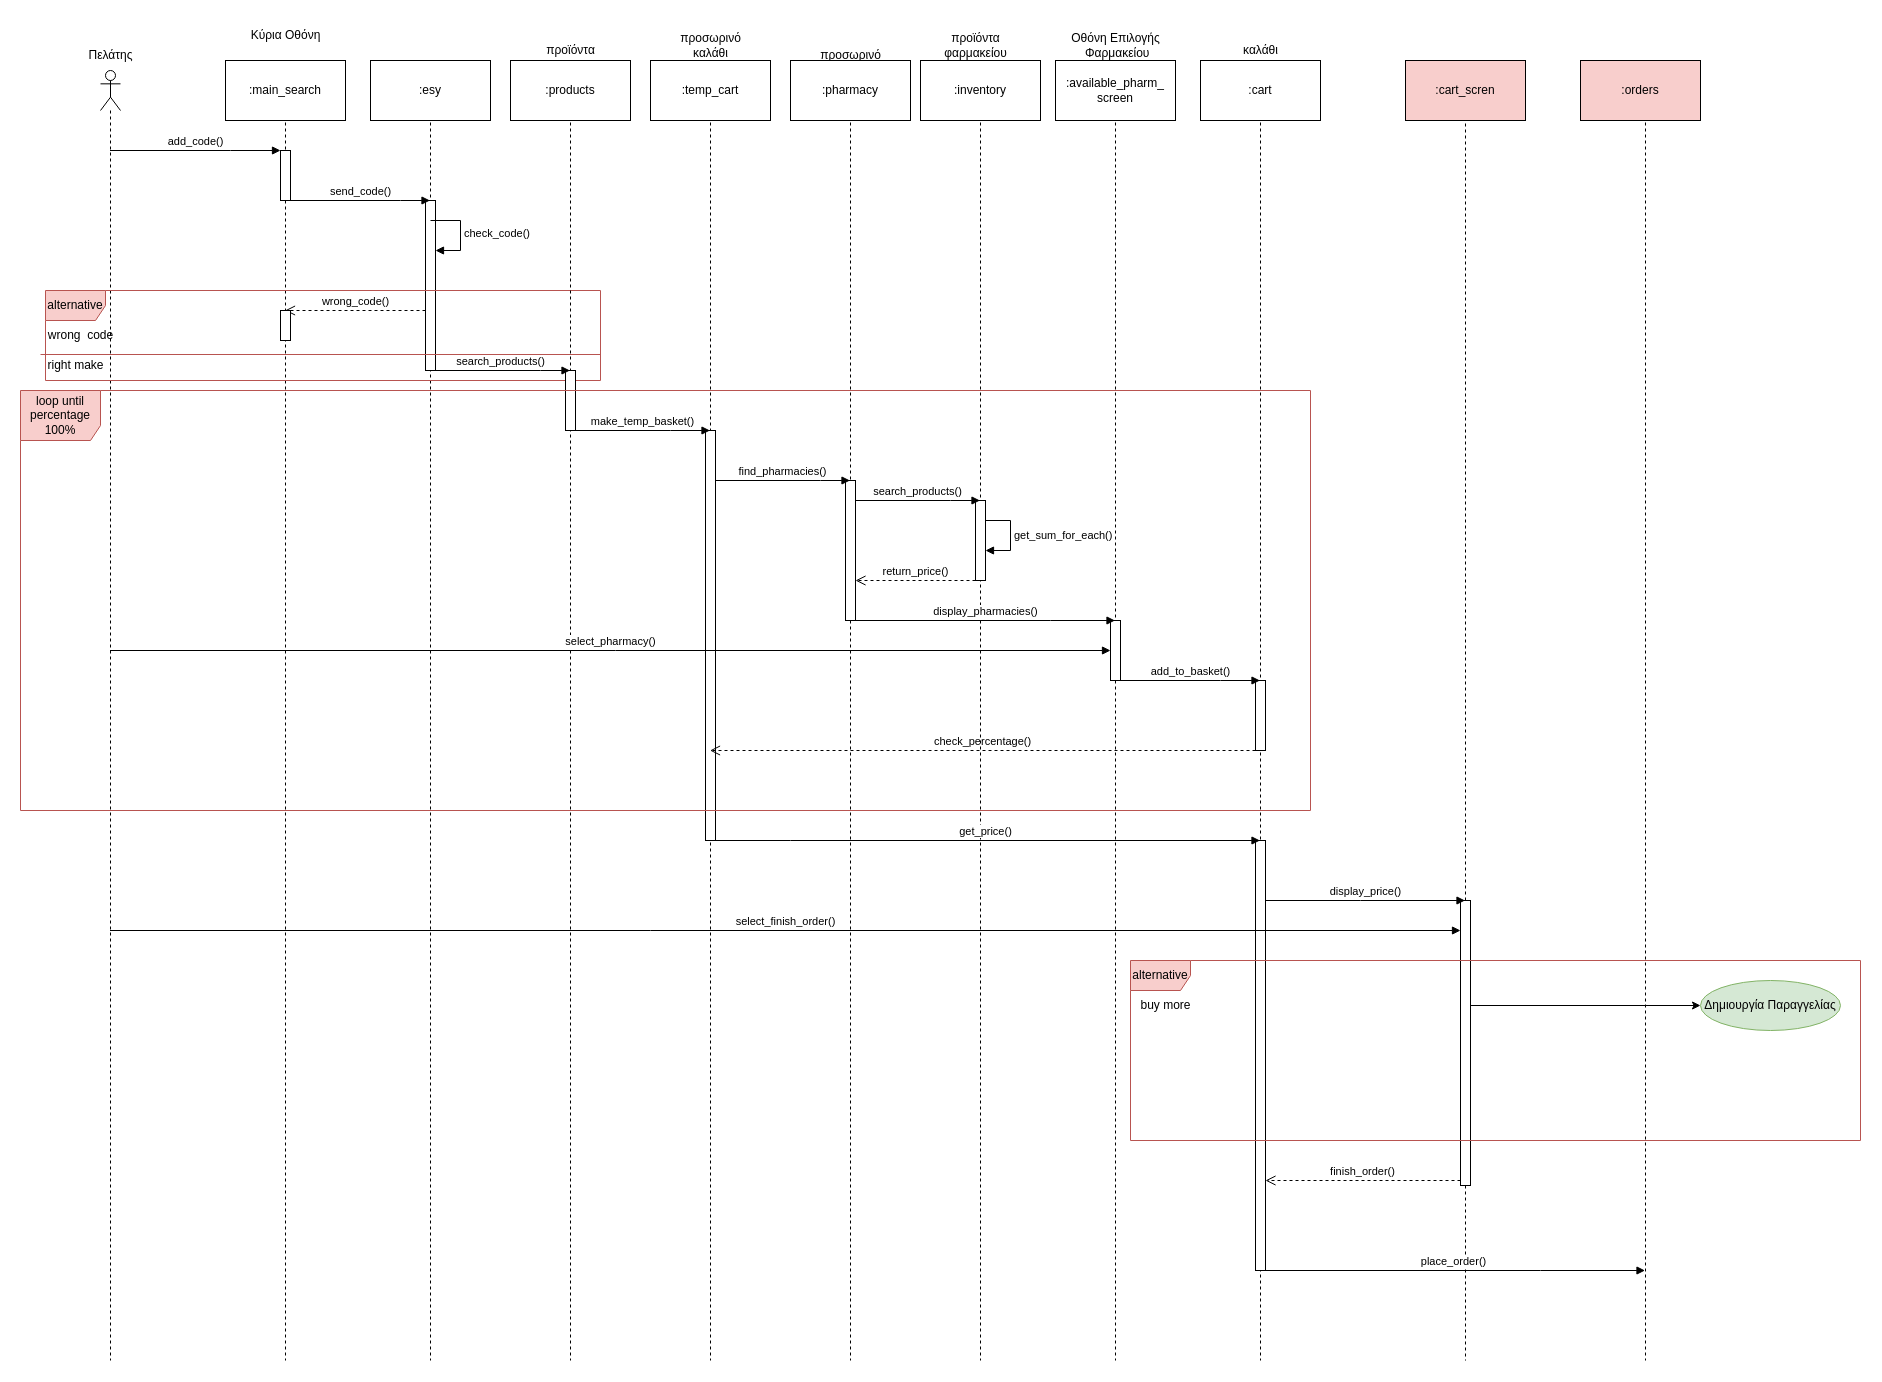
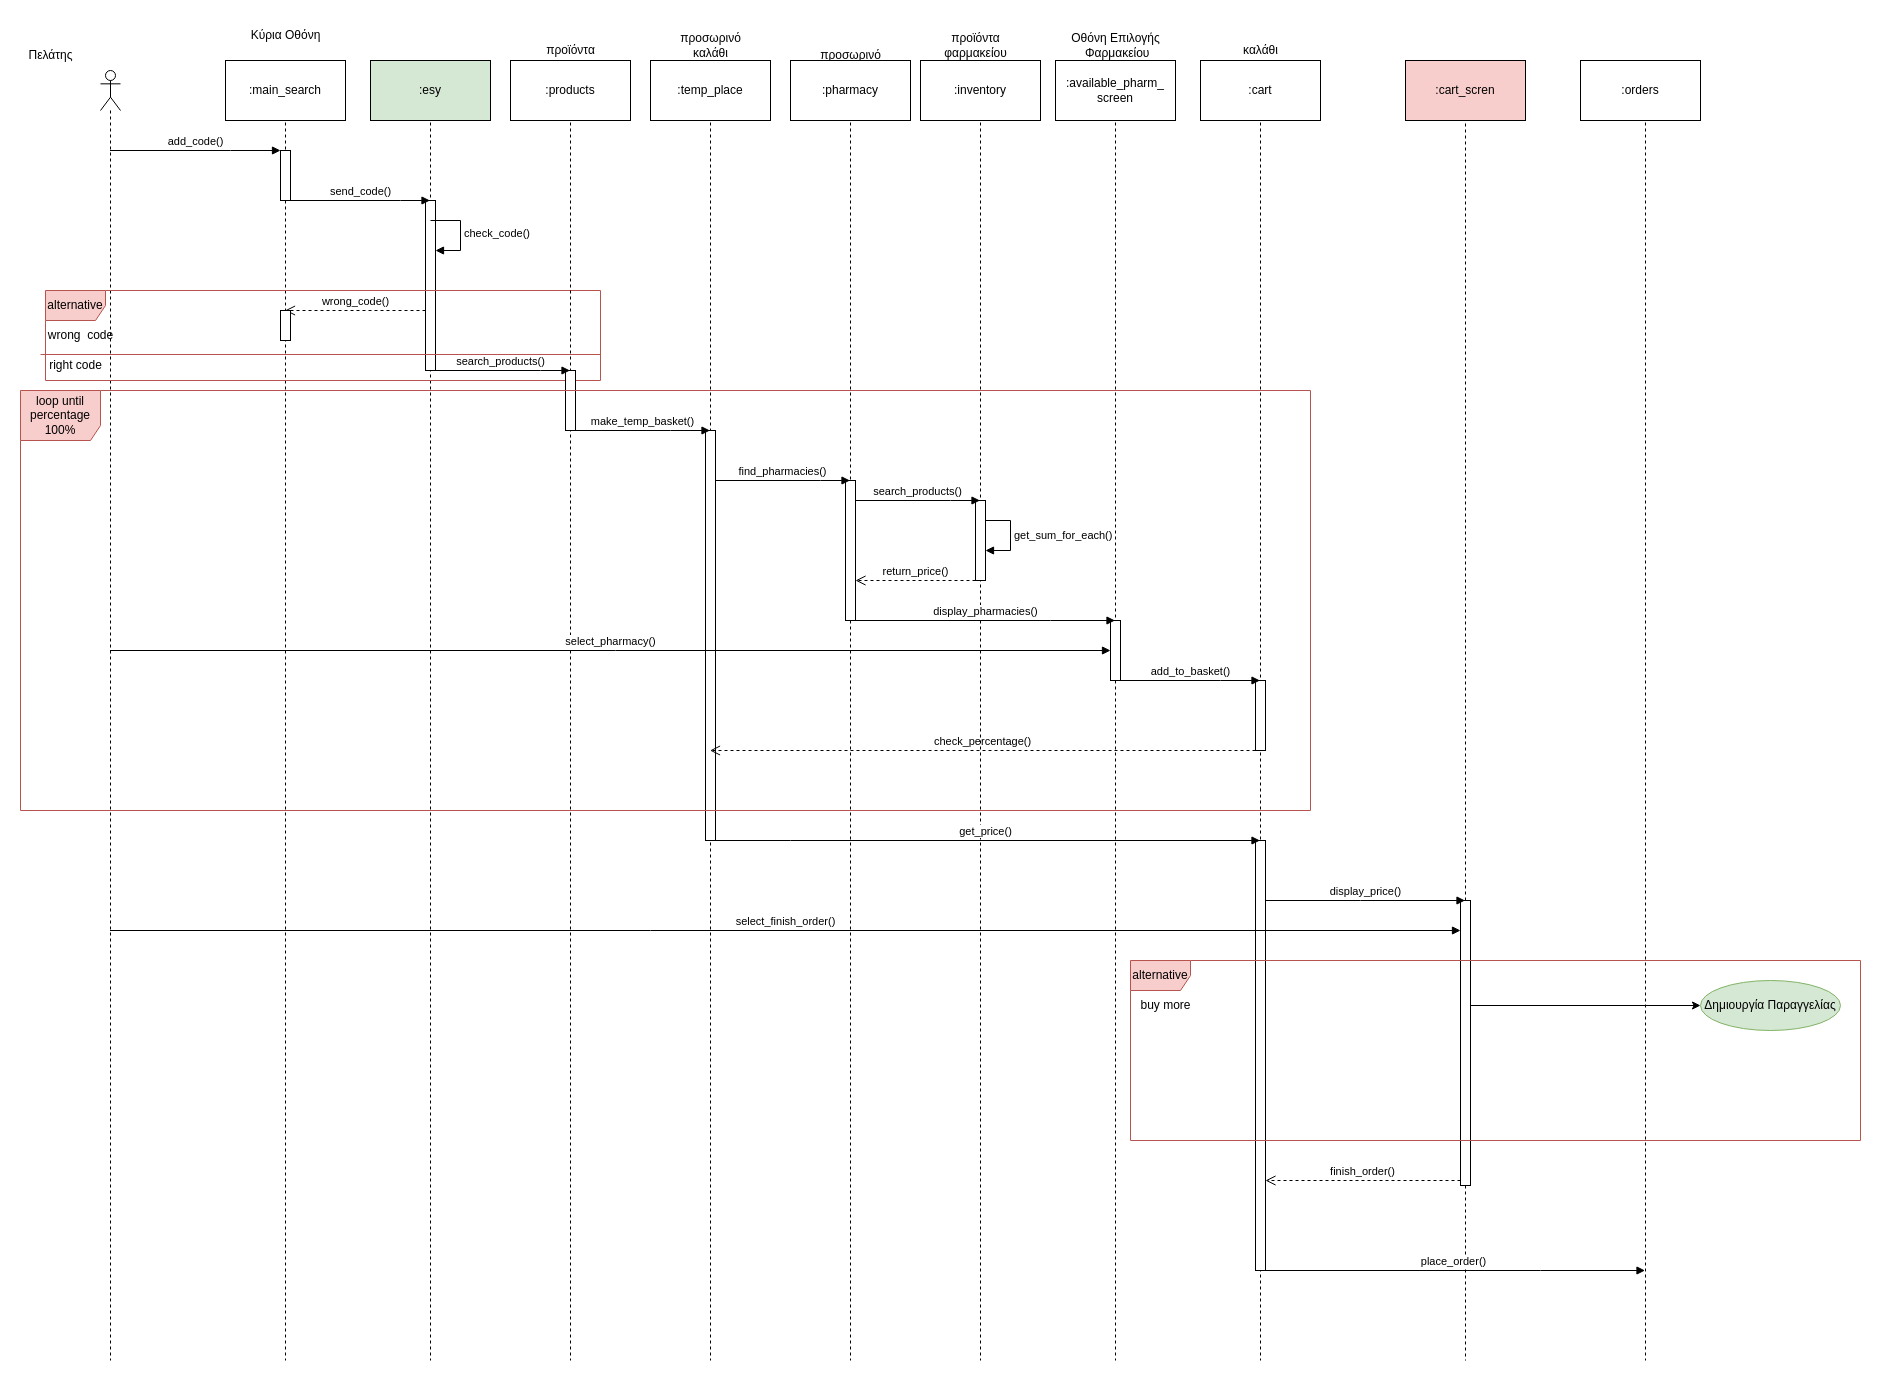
node "Πελάτης": moved (111, 56) -> (51, 56)
node ":esy": fillcolor #ffffff -> #d5e8d4
node ":temp_cart": label ":temp_cart" -> ":temp_place"
node ":orders": fillcolor #f8cecc -> #ffffff
node "right make": label "right make" -> "right code"
